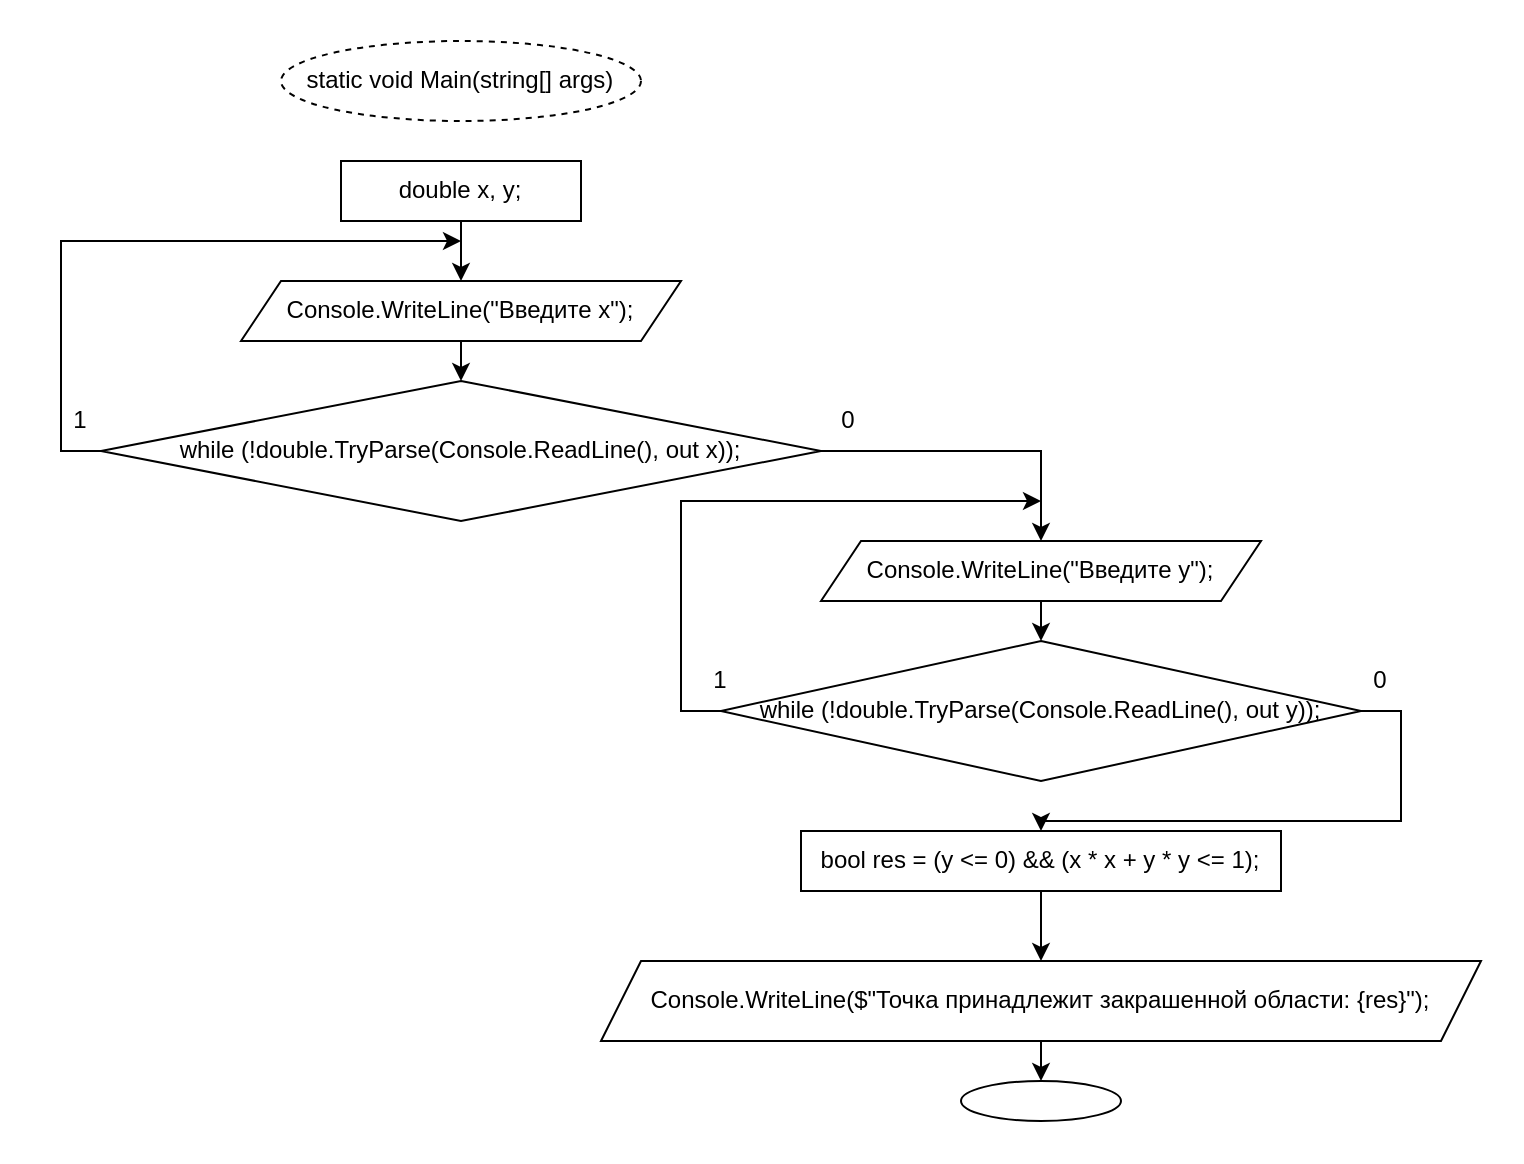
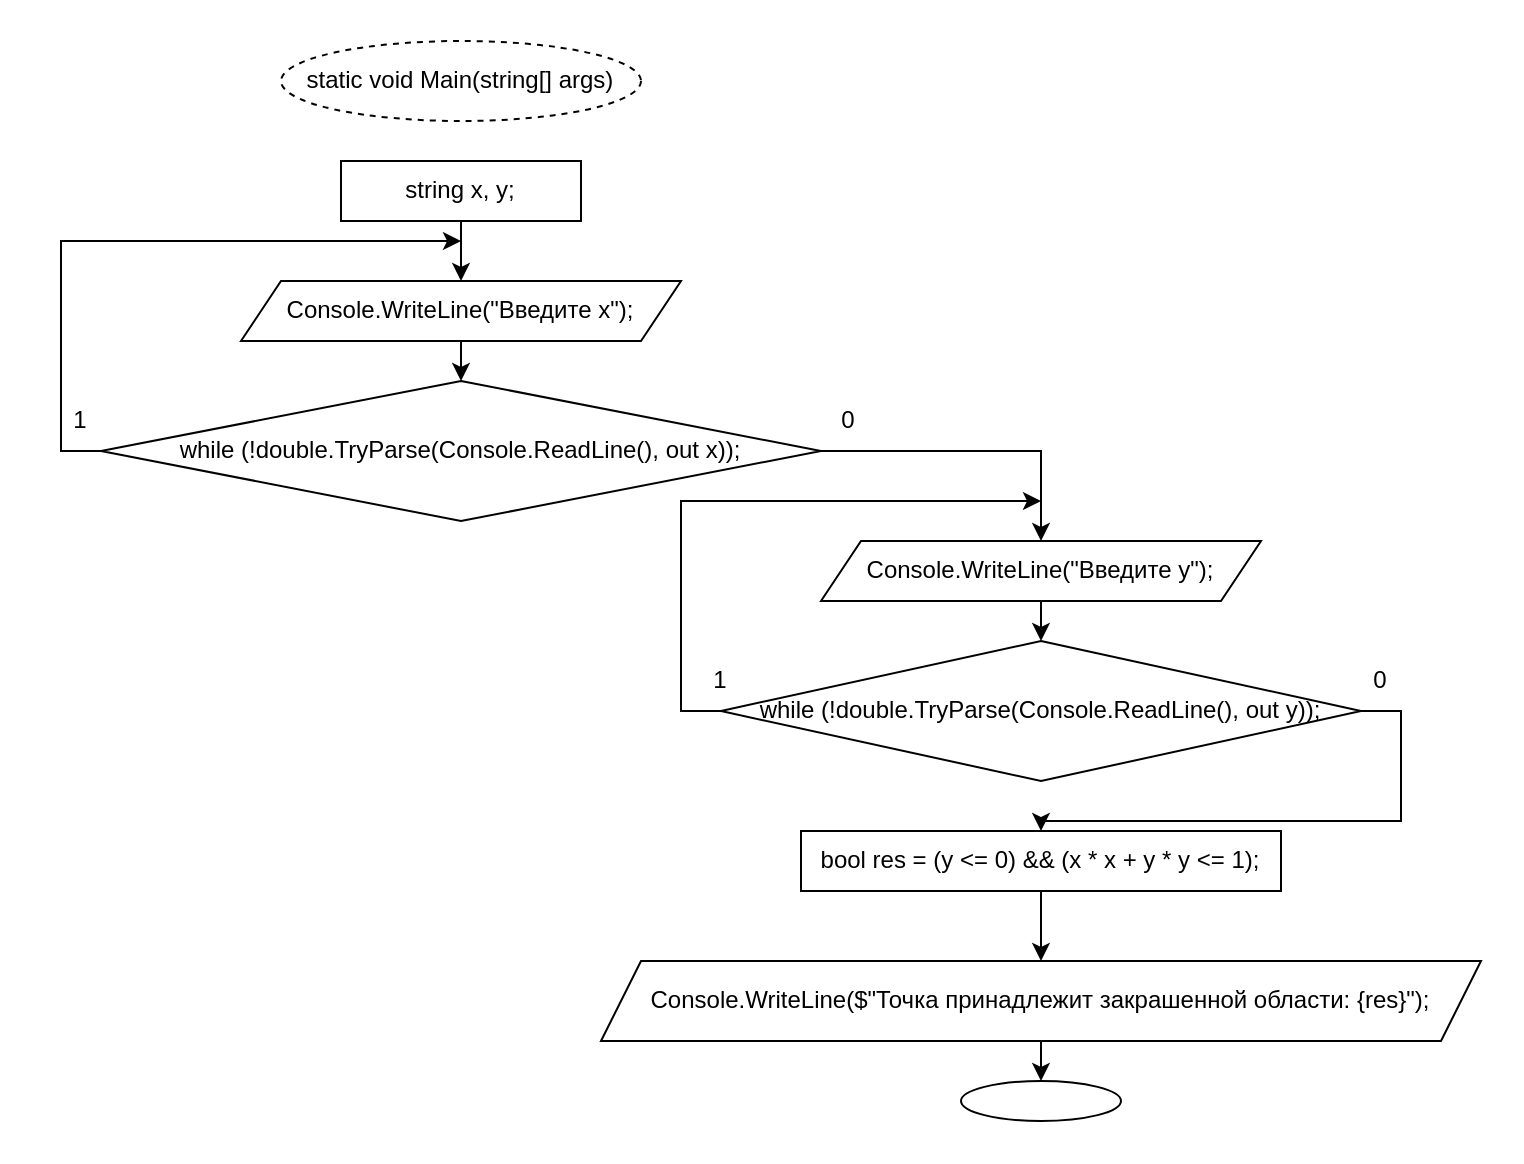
node "double x, y;": label "double x, y;" -> "string x, y;"
